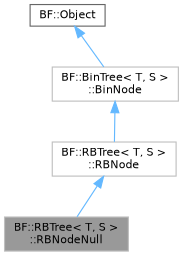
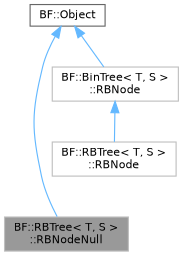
node "BF::BinTree< T, S > ::BinNode": label "BF::BinTree< T, S > ::BinNode" -> "BF::BinTree< T, S > ::RBNode"
edge "BF::RBTree< T, S > ::RBNodeNull" -> "BF::RBTree< T, S > ::RBNode": now "BF::RBTree< T, S > ::RBNodeNull" -> "BF::Object"
